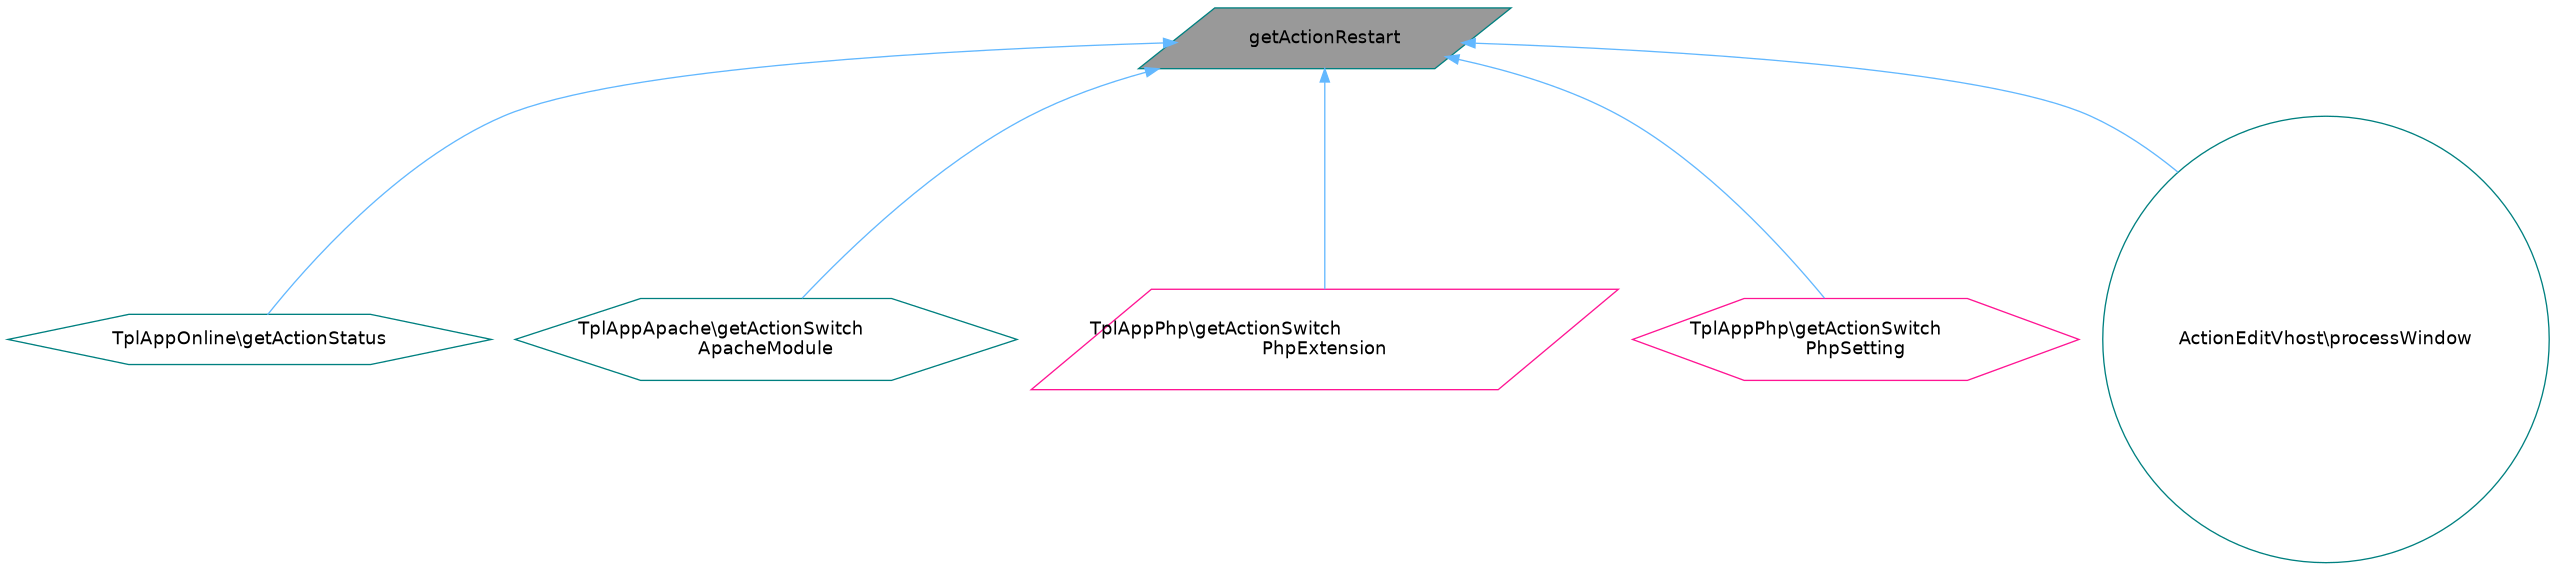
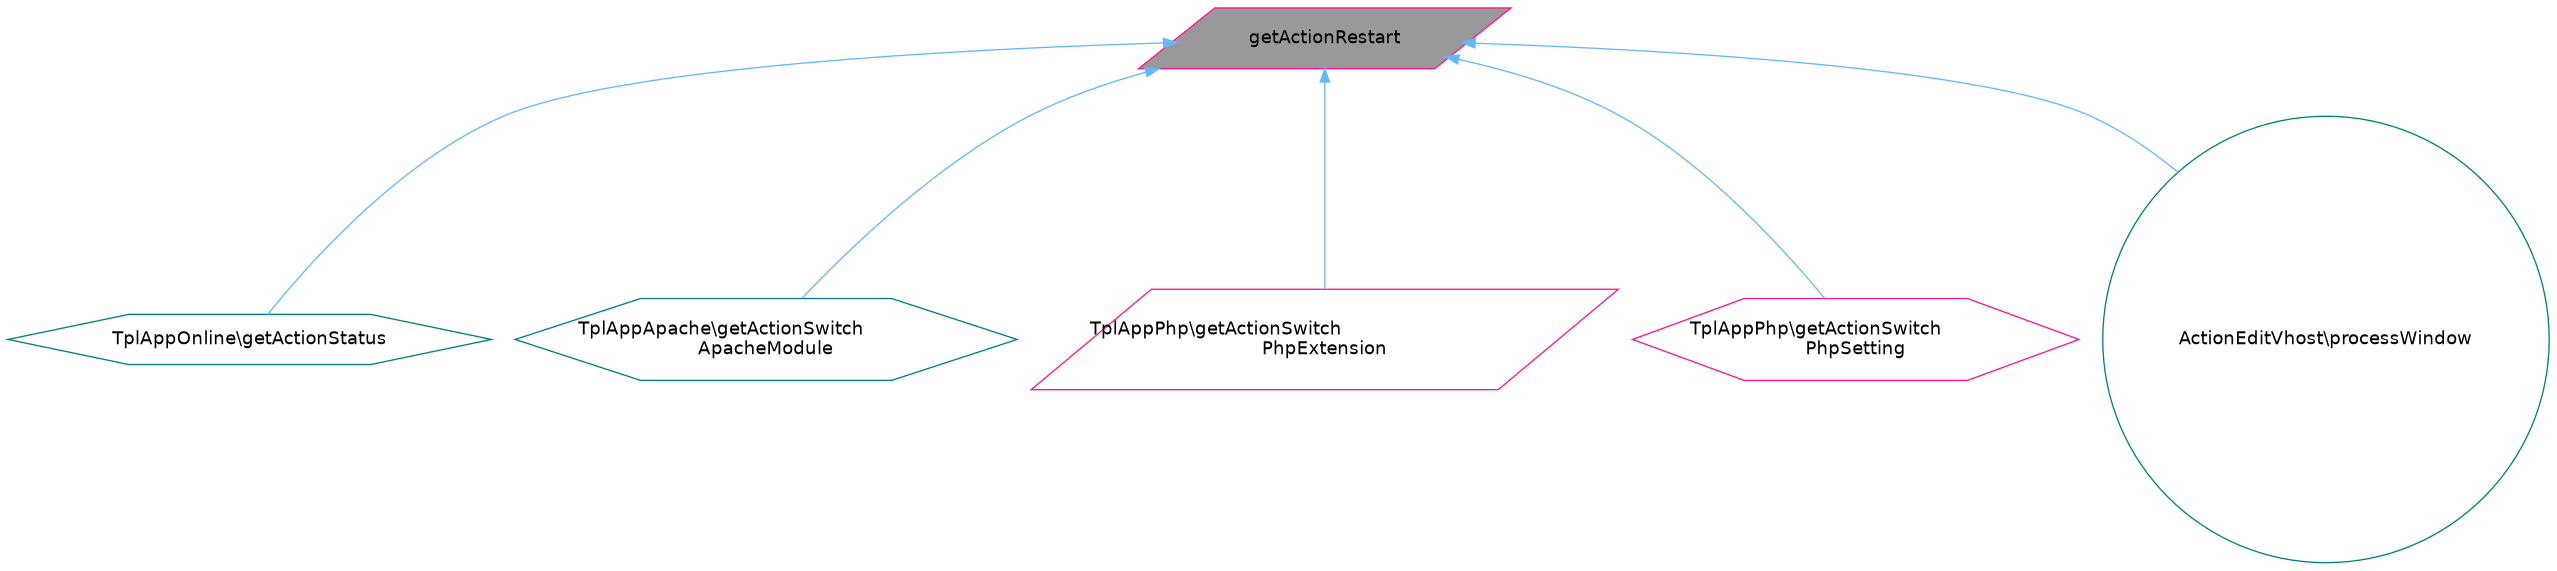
node "getActionRestart": color teal -> deeppink
